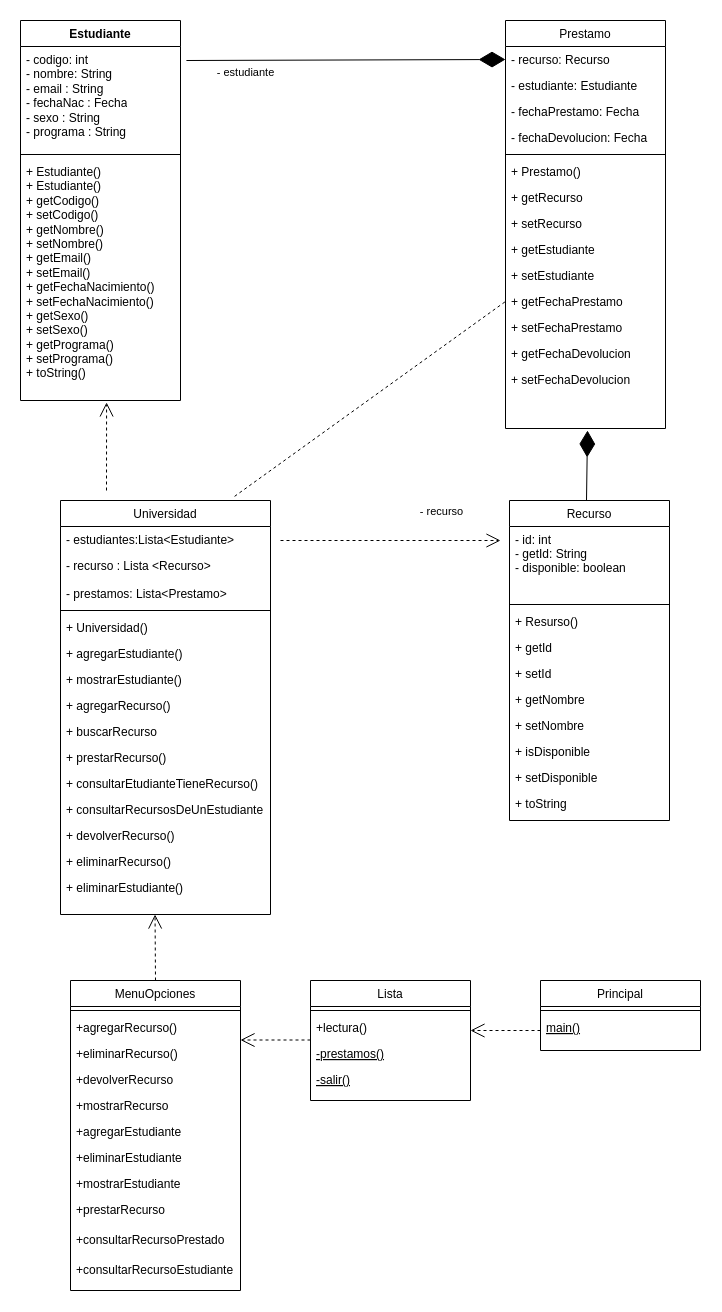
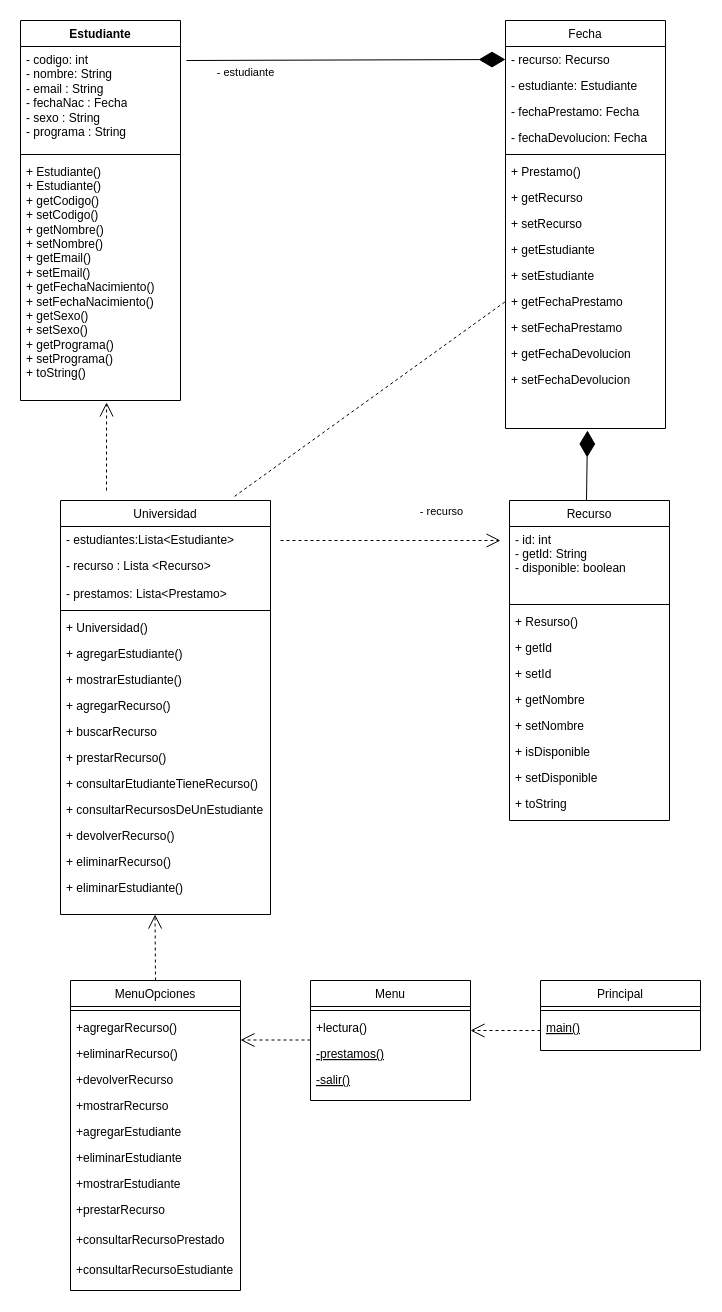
node "Prestamo": label "Prestamo" -> "Fecha"
node "Lista": label "Lista" -> "Menu"
